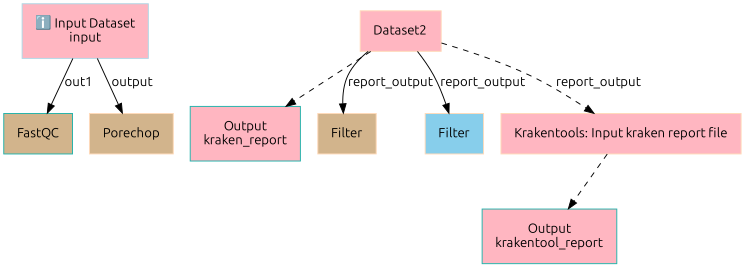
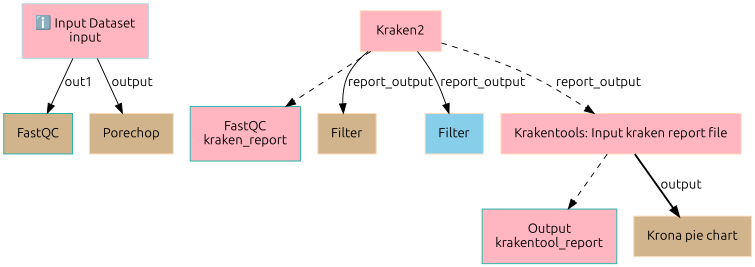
node "Dataset2": label "Dataset2" -> "Kraken2"
node "Output kraken_report": label "Output kraken_report" -> "FastQC kraken_report"
node "Krona pie chart": added
